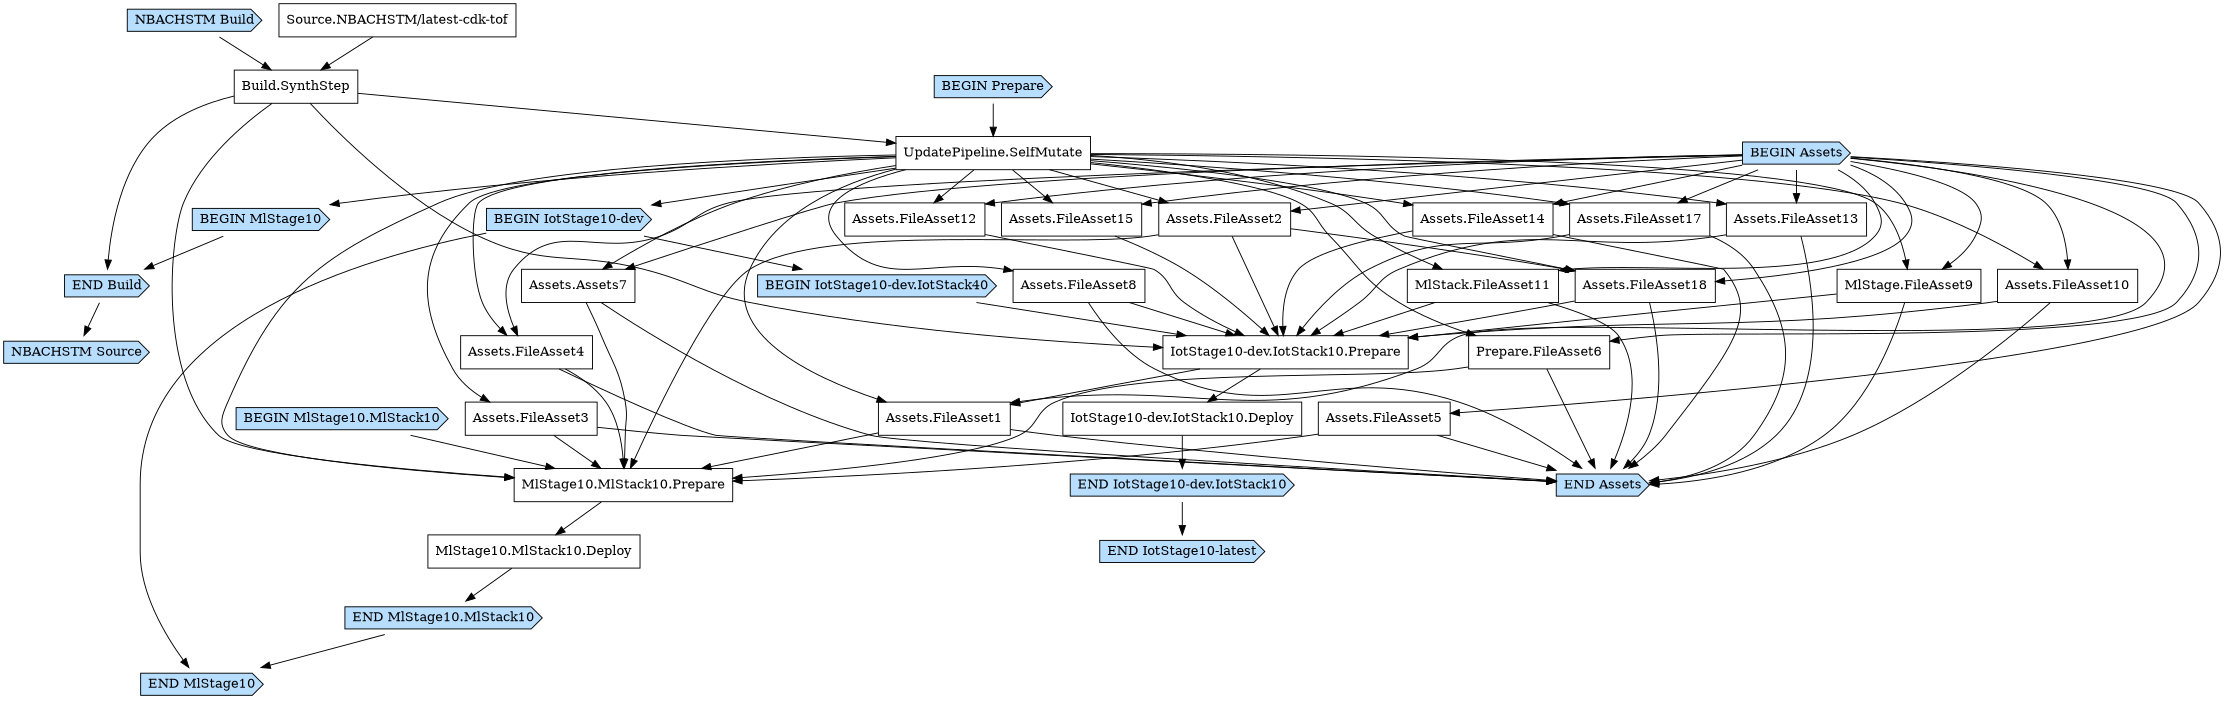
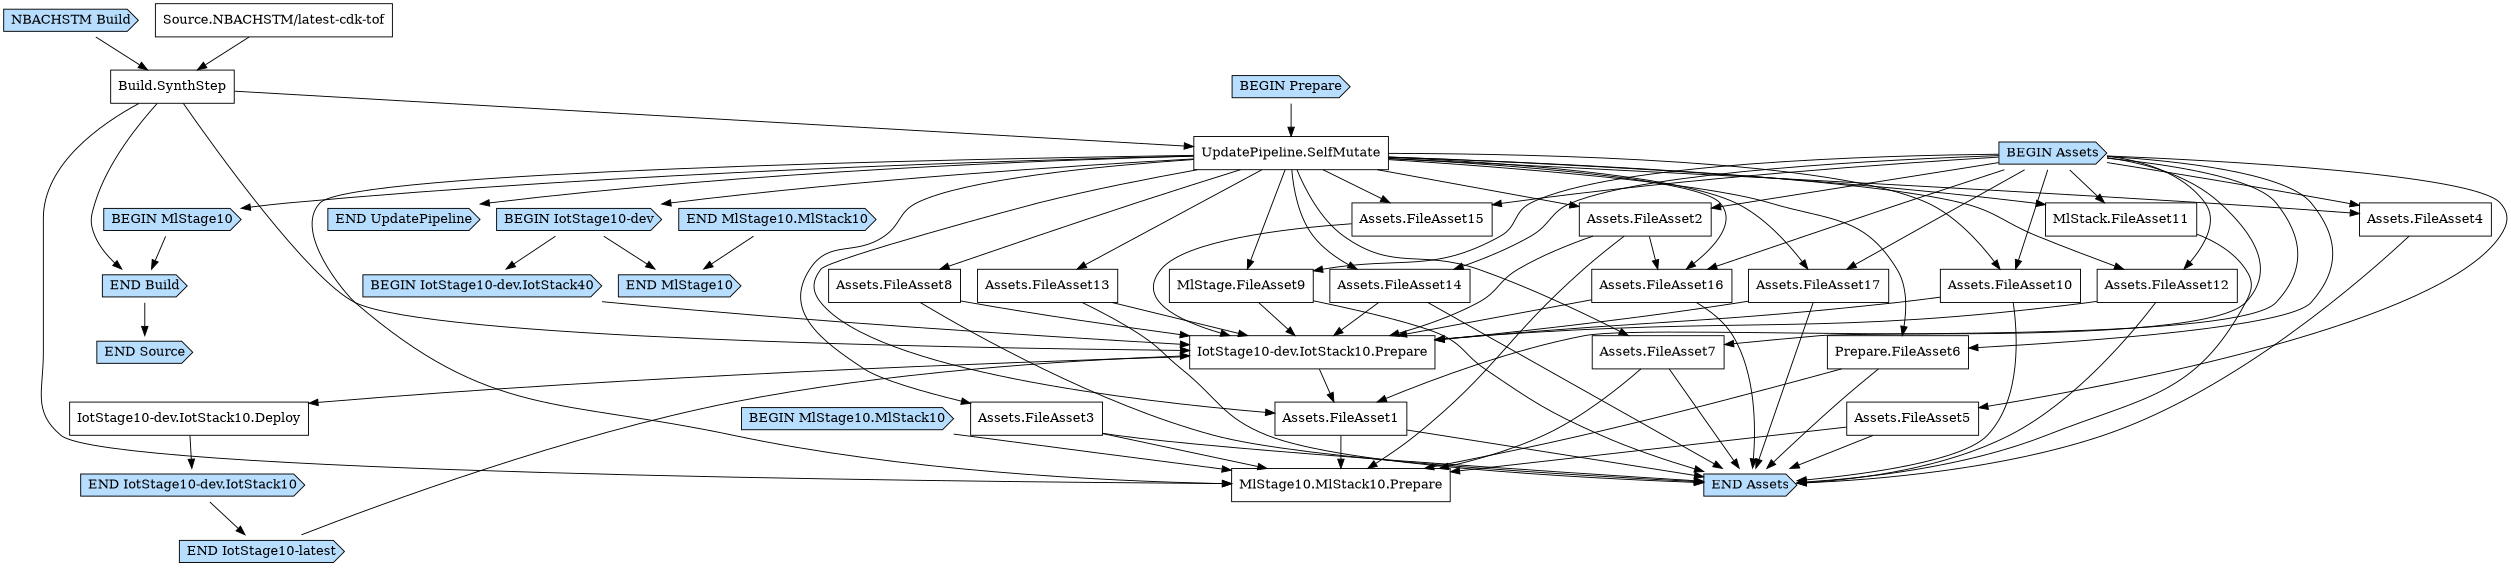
edge "BEGIN Assets" -> "Assets.FileAsset13": removed
node "END UpdatePipeline": added
node "Assets.Assets7": label "Assets.Assets7" -> "Assets.FileAsset7"
node "Assets.FileAsset18": label "Assets.FileAsset18" -> "Assets.FileAsset16"
edge "MlStack.FileAsset11" -> "IotStage10-dev.IotStack10.Prepare": now "END IotStage10-latest" -> "IotStage10-dev.IotStack10.Prepare"
node "NBACHSTM Source": label "NBACHSTM Source" -> "END Source"
edge "Assets.FileAsset4" -> "MlStage10.MlStack10.Prepare": removed
edge "Assets.FileAsset12" -> "END Assets": added
node "MlStage10.MlStack10.Deploy": removed
